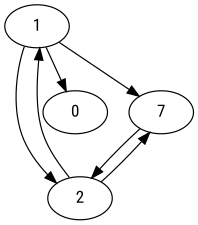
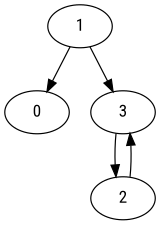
node "7": label "7" -> "3"
edge "1" -> "2": removed
edge "2" -> "1": removed
